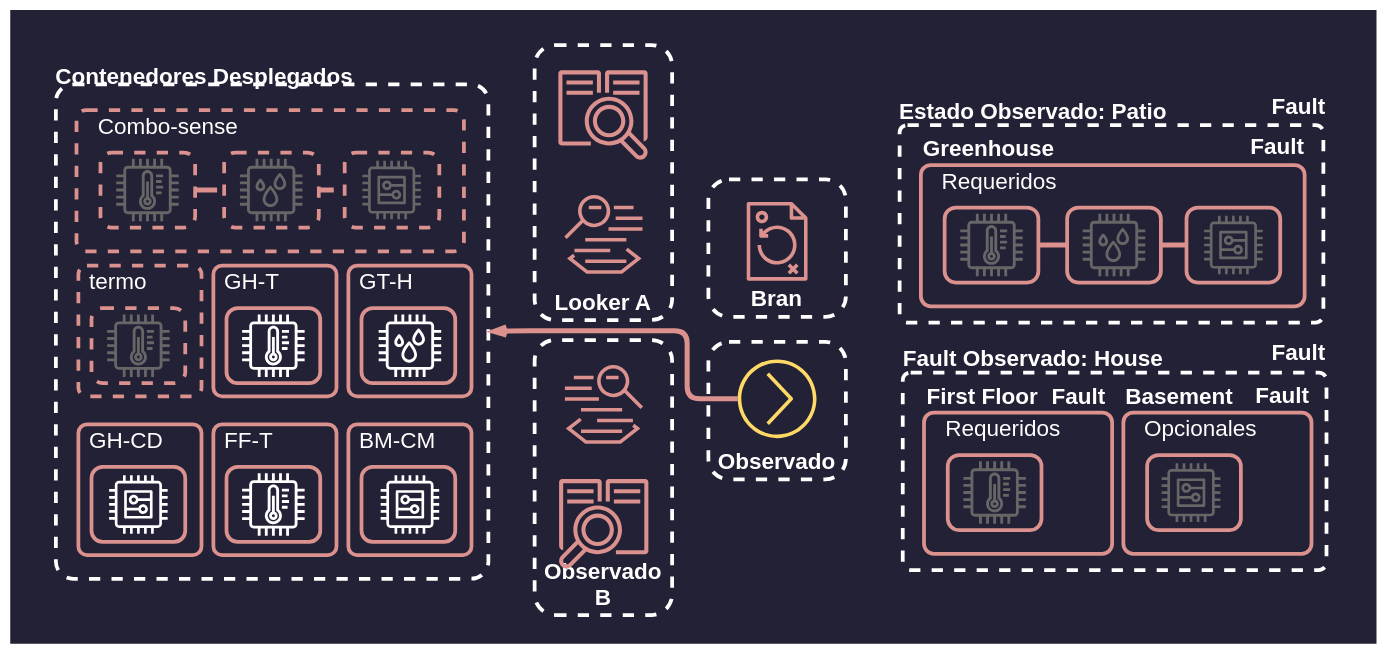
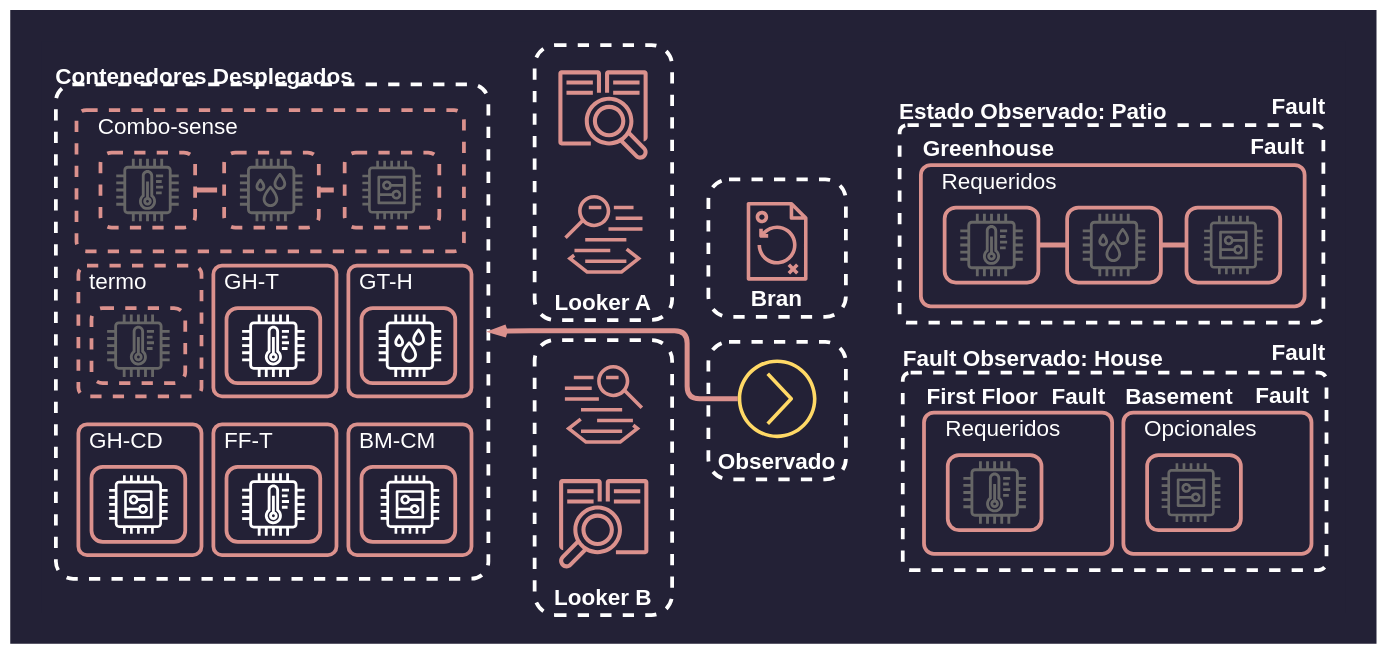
node "Observado B": label "Observado B" -> "Looker B"
